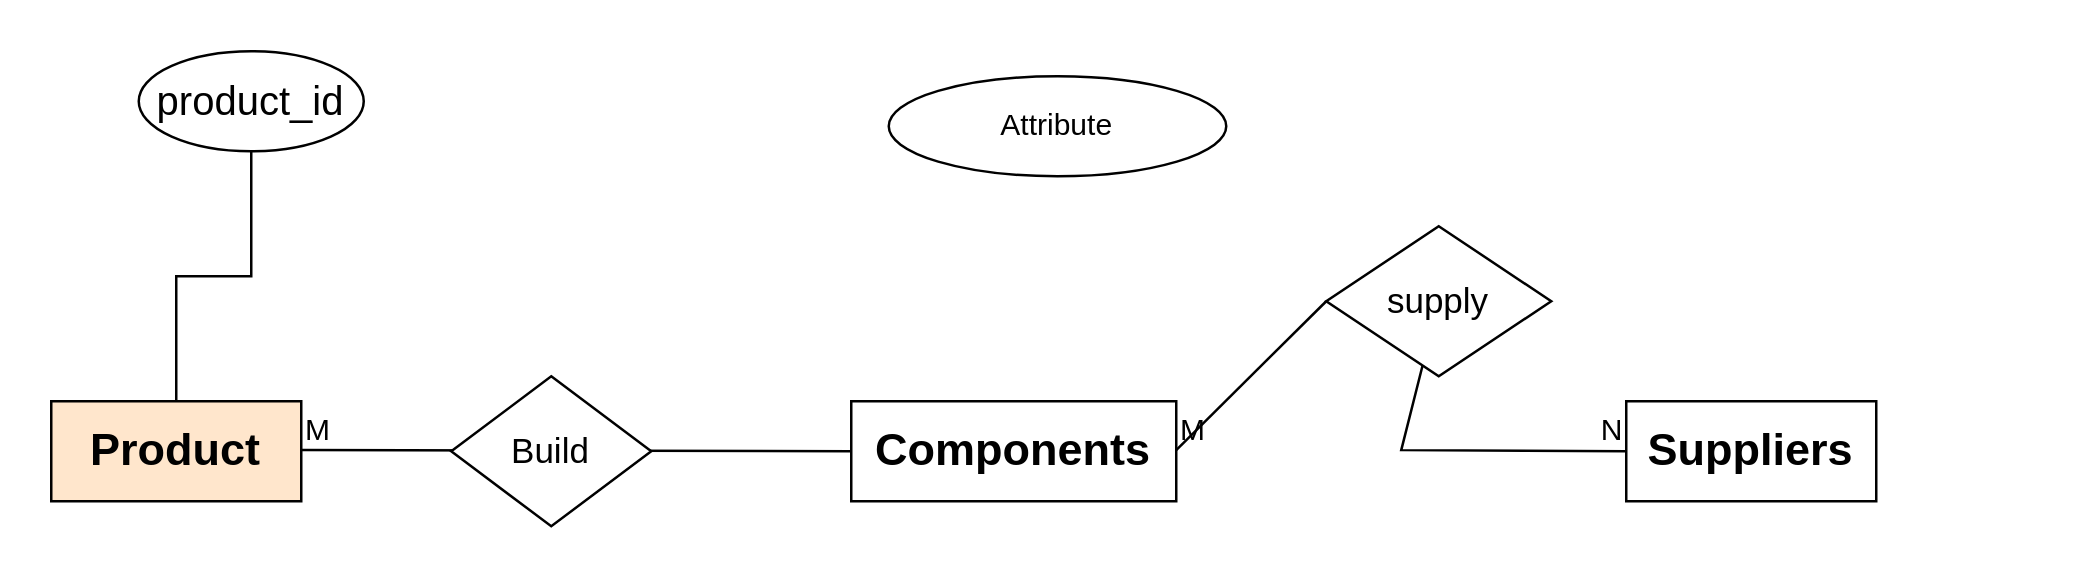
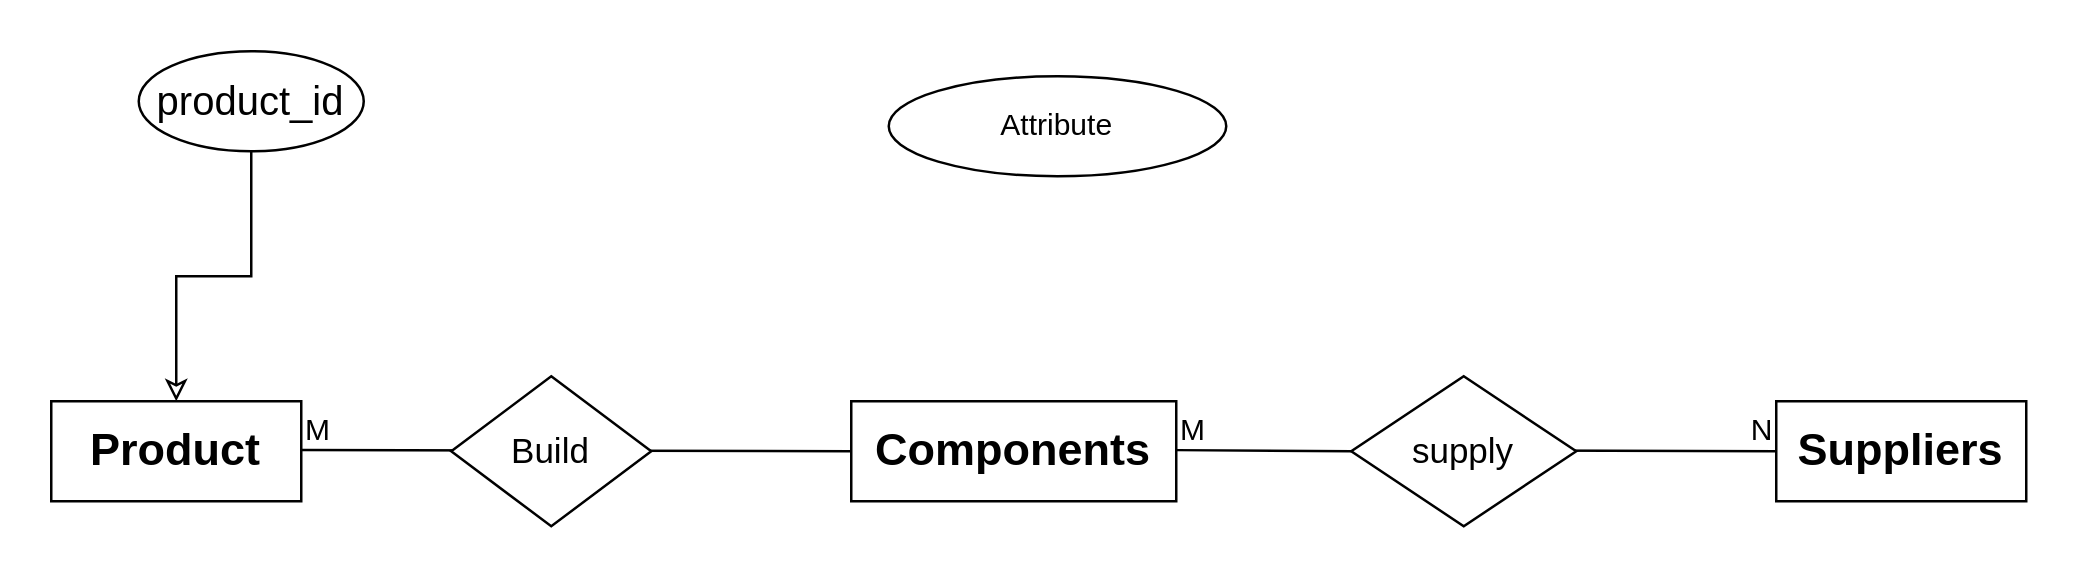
node "supply": moved (1439, 301) -> (1464, 451)
edge "product_id" -- "Product": arrowhead none -> classic
node "Product": fillcolor #ffe6cc -> #ffffff
node "Suppliers": moved (1751, 451) -> (1901, 451)
